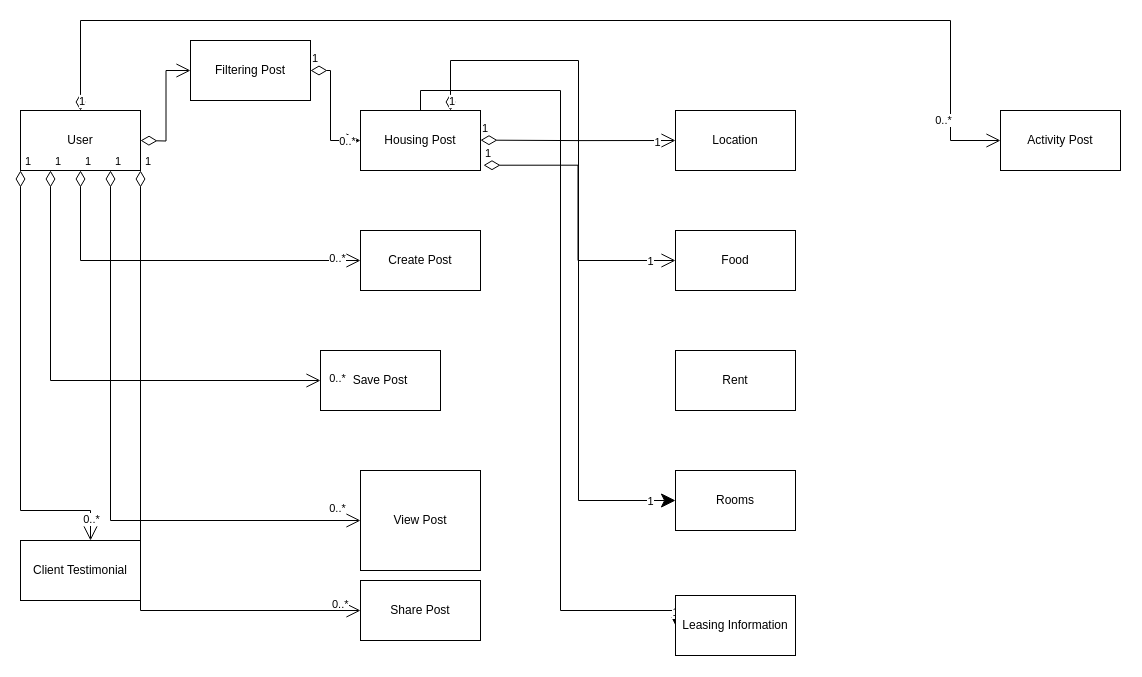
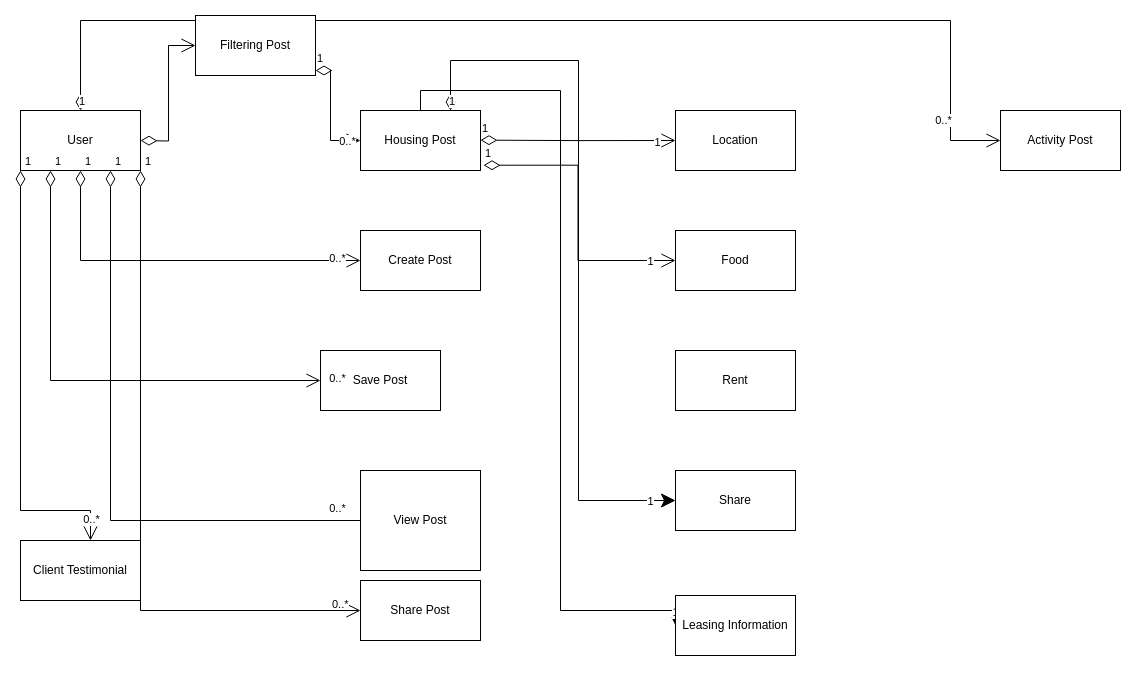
node "Filtering Post": moved (251, 71) -> (256, 46)
node "Rooms": label "Rooms" -> "Share"
edge "User" -- "View Post": arrowhead open -> none
